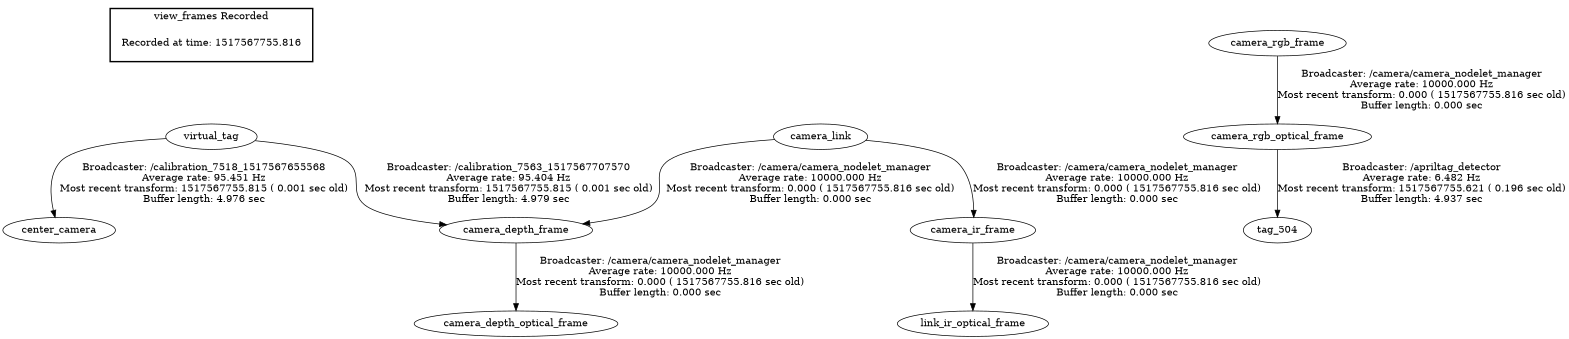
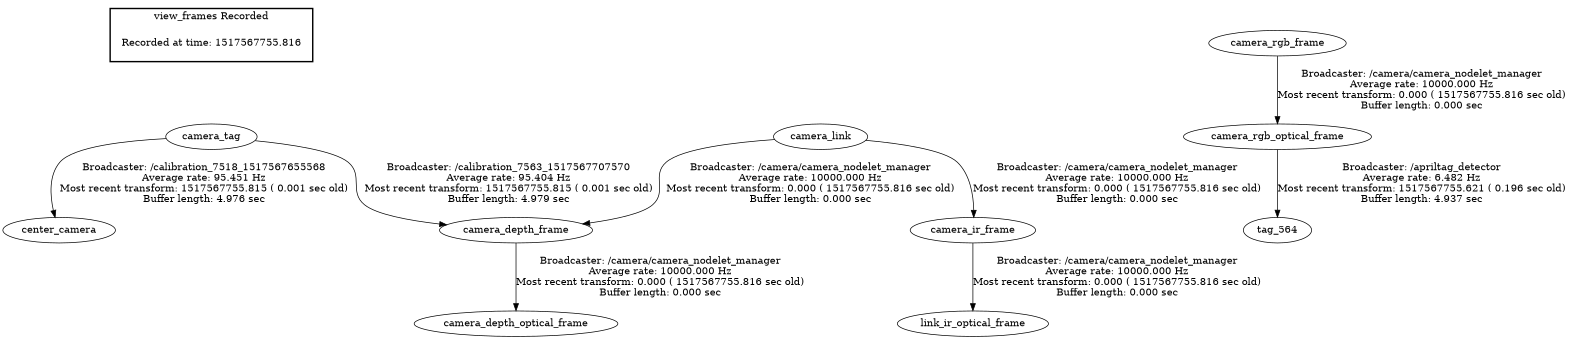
node "virtual_tag": label "virtual_tag" -> "camera_tag"
node "tag_504": label "tag_504" -> "tag_564"
